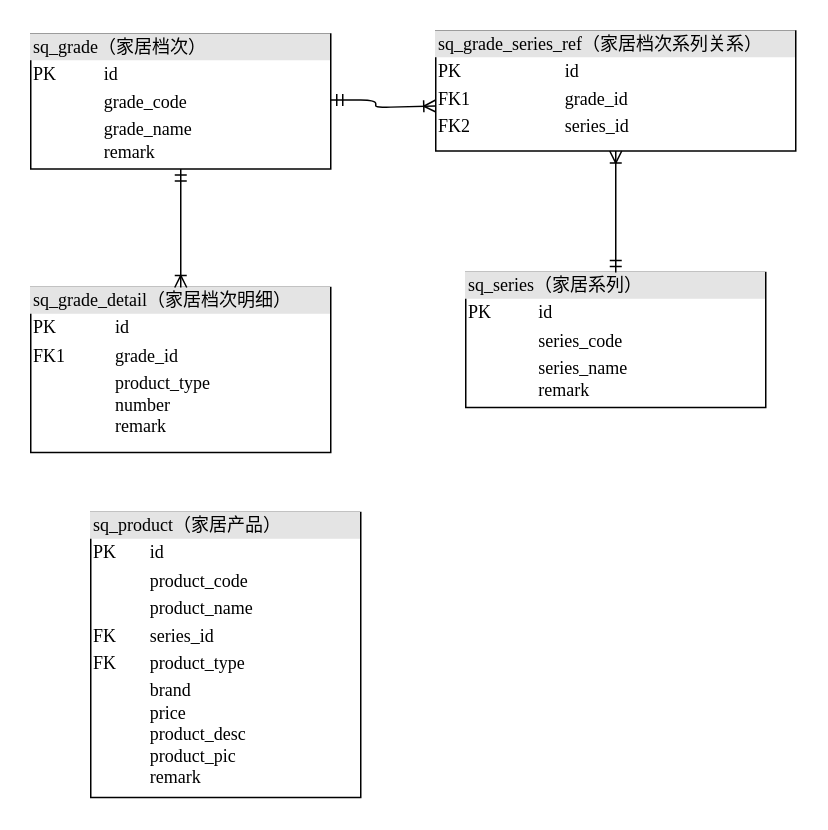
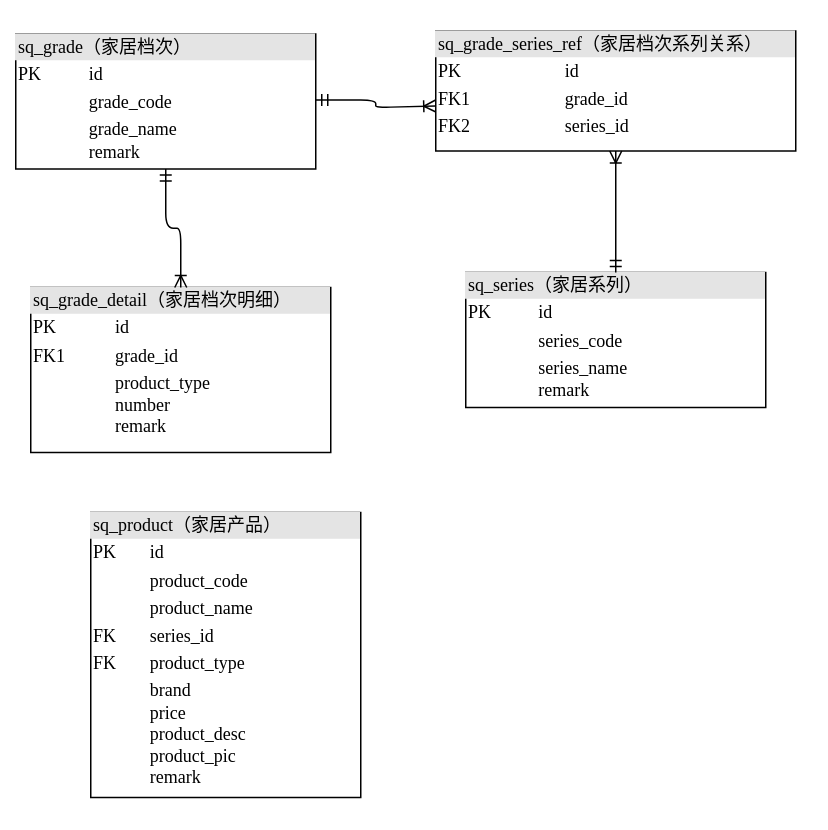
node "sq_grade（家居档次） PK id grade_code grade_name remark": moved (181, 101) -> (166, 101)
